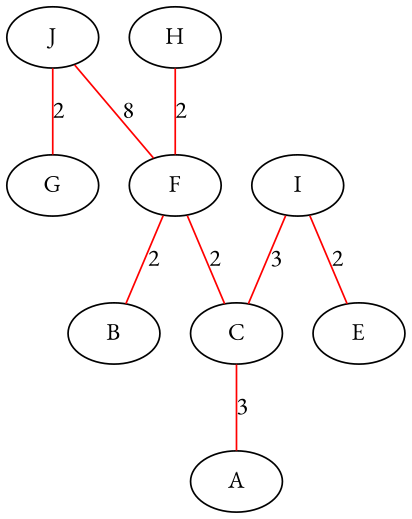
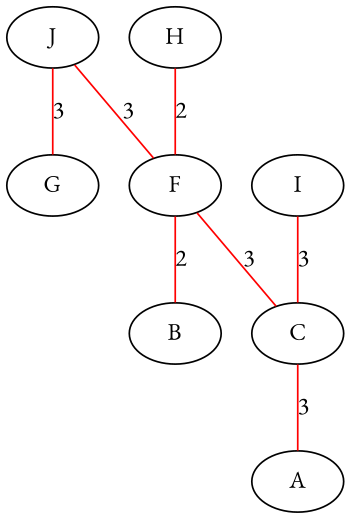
edge "J" -- "G": label "2" -> "3"
edge "J" -- "F": label "8" -> "3"
edge "F" -- "C": label "2" -> "3"
node "E": removed
